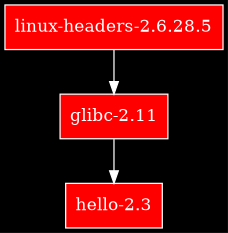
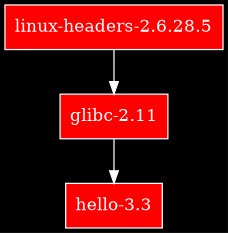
node "hello-2.3": label "hello-2.3" -> "hello-3.3"
